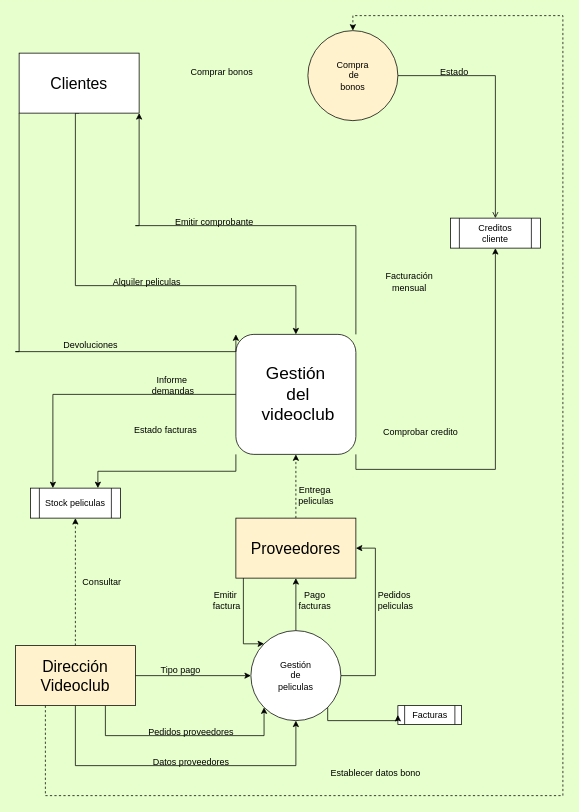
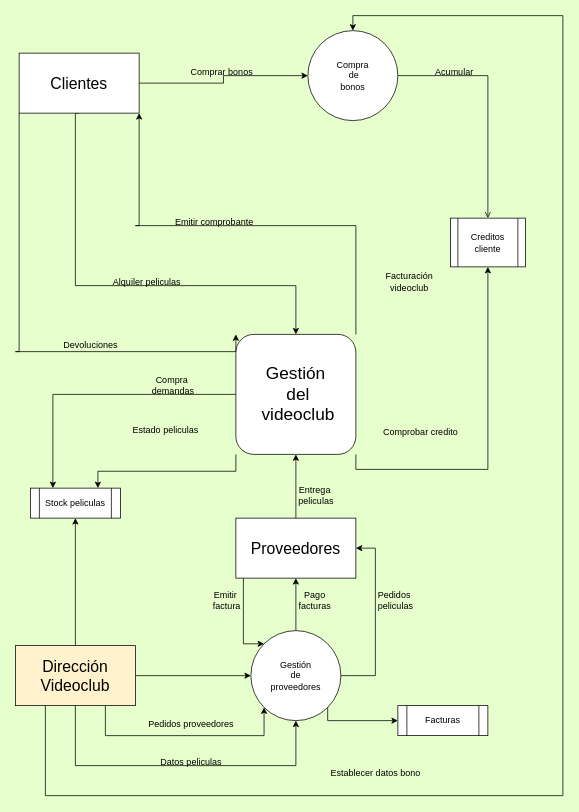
node "Estado": label "Estado" -> "Acumular"
edge "Clientes" -> "Compra de bonos": added
node "Compra de bonos": fillcolor #fff2cc -> #ffffff
node "Creditos cliente": size 90x30 -> 75x49
node "Facturación mensual": label "Facturación mensual" -> "Facturación videoclub"
node "Informe demandas": label "Informe demandas" -> "Compra demandas"
node "Estado facturas": label "Estado facturas" -> "Estado peliculas"
edge "Proveedores" -> "Gestión del videoclub": style dashed -> solid
node "Proveedores": fillcolor #fff2cc -> #ffffff
node "Consultar": removed
edge "Dirección Videoclub" -> "Stock peliculas": style dashed -> solid
edge "Dirección Videoclub" -> "Compra de bonos": style dashed -> solid
node "Tipo pago": removed
node "Gestión de peliculas": label "Gestión de peliculas" -> "Gestión de proveedores"
node "Facturas": size 64x19 -> 90x30
node "Pedidos proveedores": moved (191, 732) -> (191, 724)
node "Datos proveedores": label "Datos proveedores" -> "Datos peliculas"
